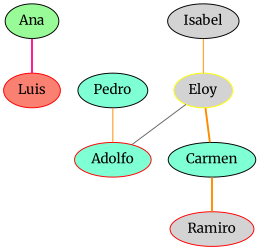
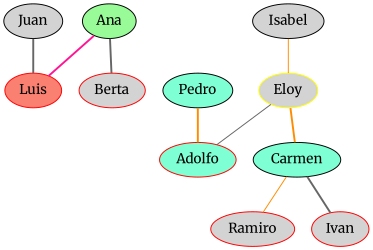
node "Juan": added
node "Berta": added
edge "Pedro" -- "Adolfo": style solid -> bold
edge "Carmen" -- "Ramiro": style bold -> solid
node "Ivan": added
